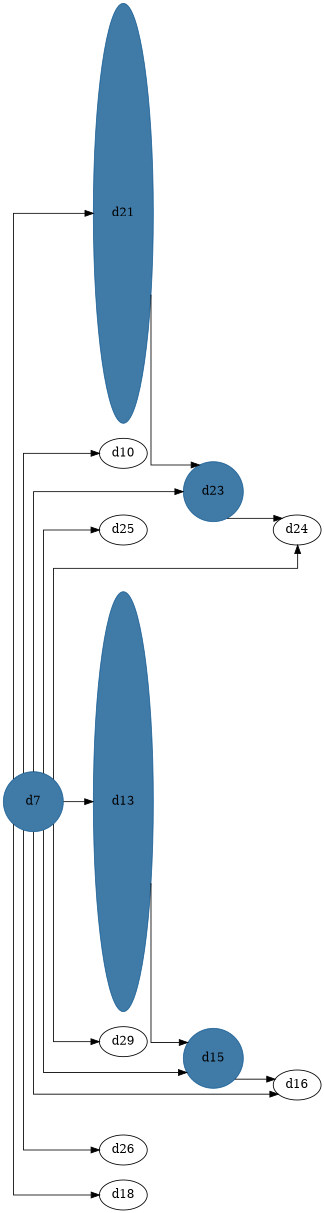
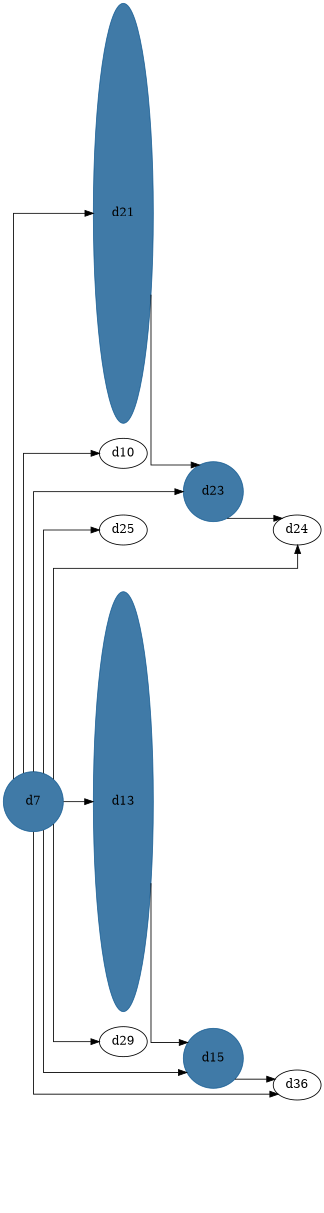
node "d16": label "d16" -> "d36"
node "d26": removed
node "d18": removed
